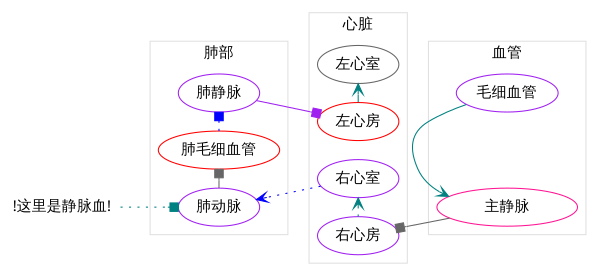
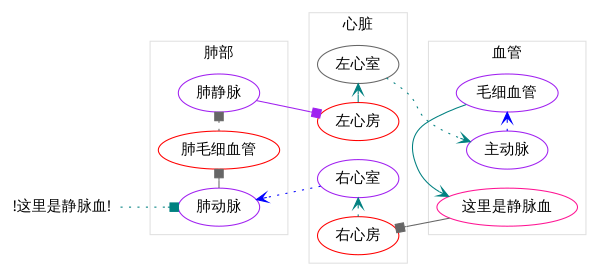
edge "肺毛细血管" -> "肺静脉": color blue -> gray40
node "主动脉": added
node "主静脉": label "主静脉" -> "这里是静脉血"
node "右心房": color purple -> red
